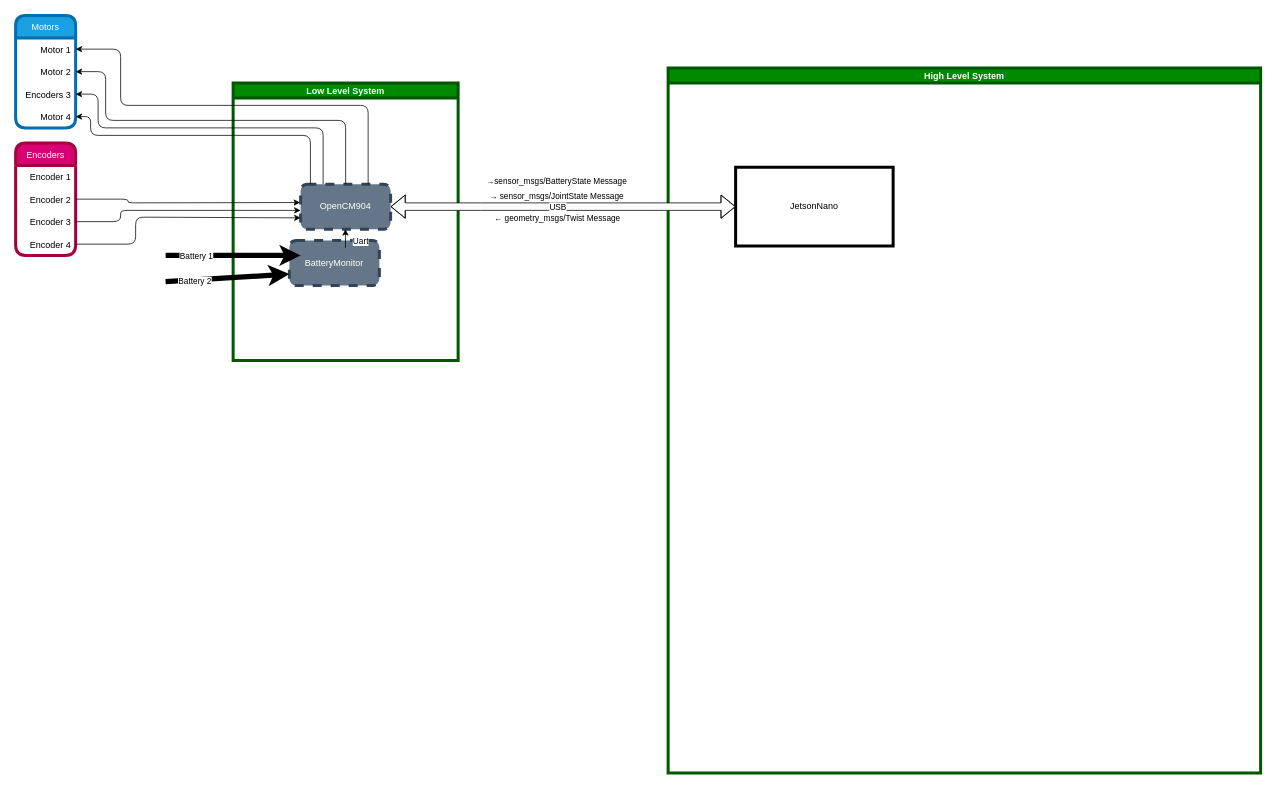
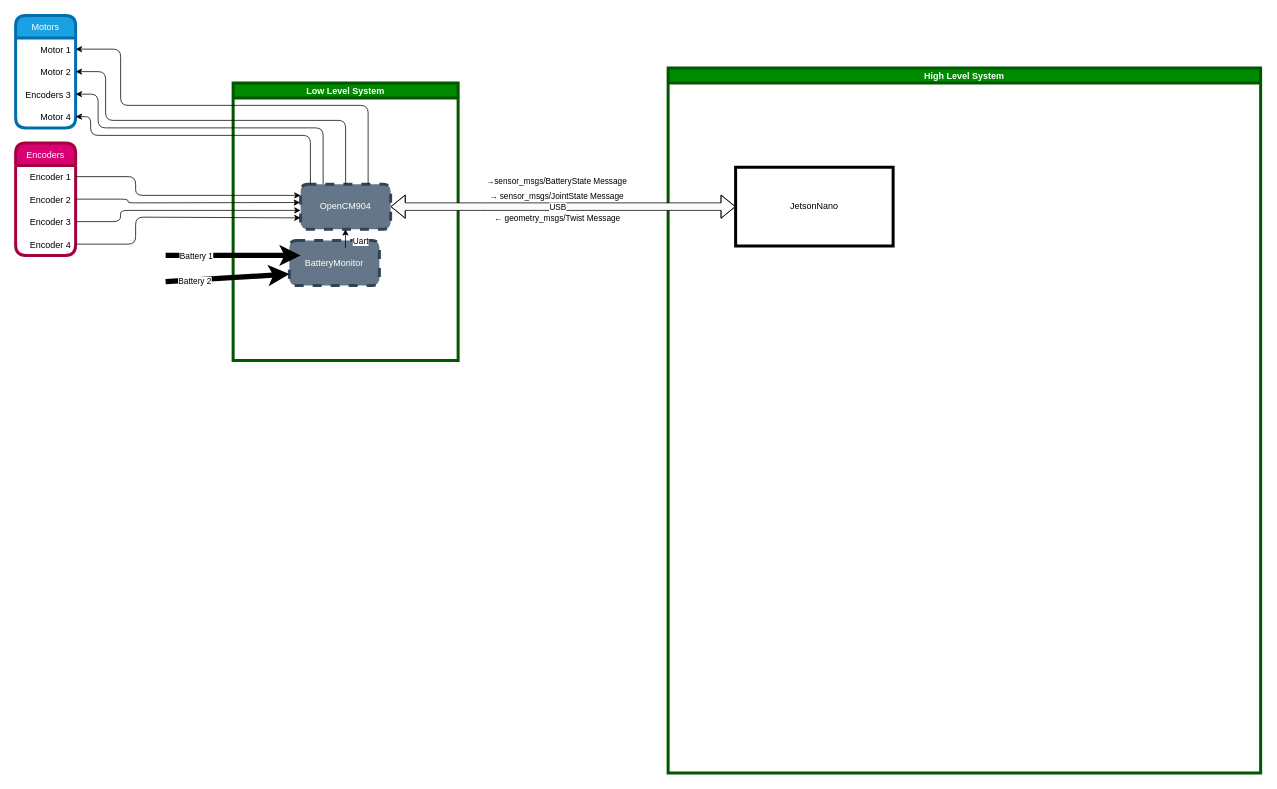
edge "Encoder 1" -> "OpenCM904": added
